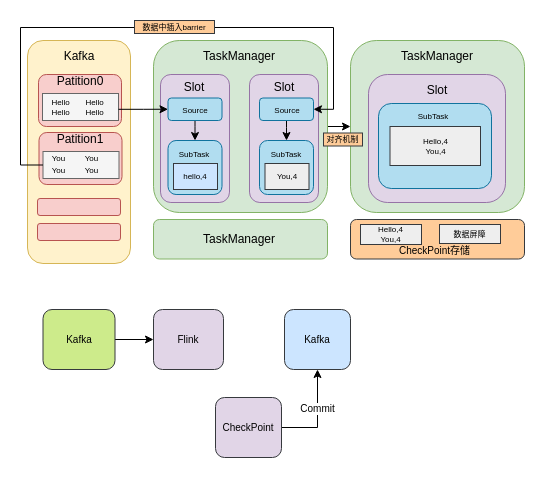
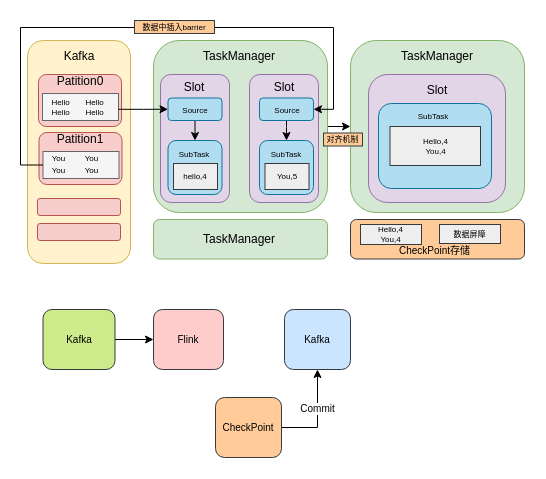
node "hello,4": fillcolor #cce5ff -> #eeeeee
node "You,4": label "You,4" -> "You,5"
node "Flink": fillcolor #e1d5e7 -> #ffcccc
node "CheckPoint": fillcolor #e1d5e7 -> #ffcc99
